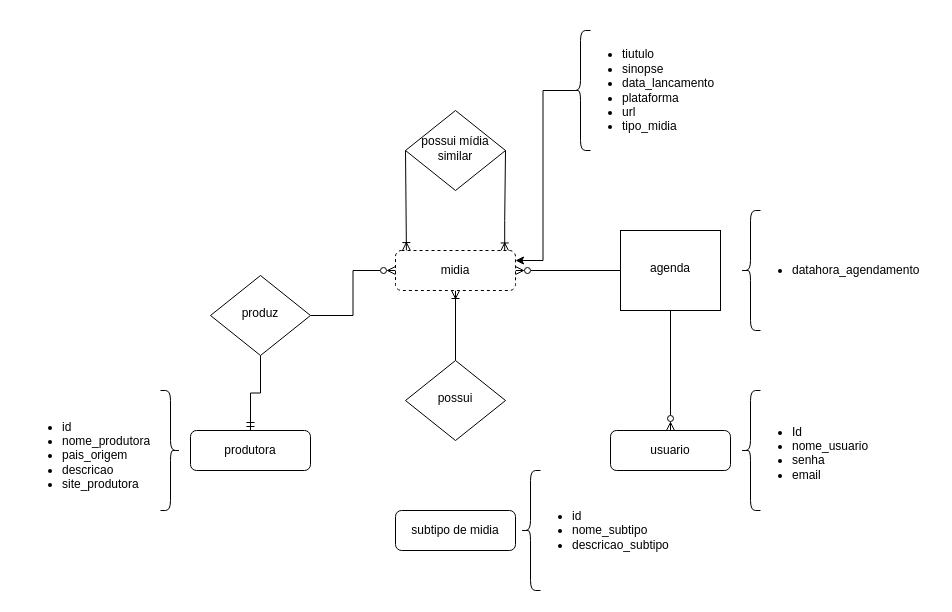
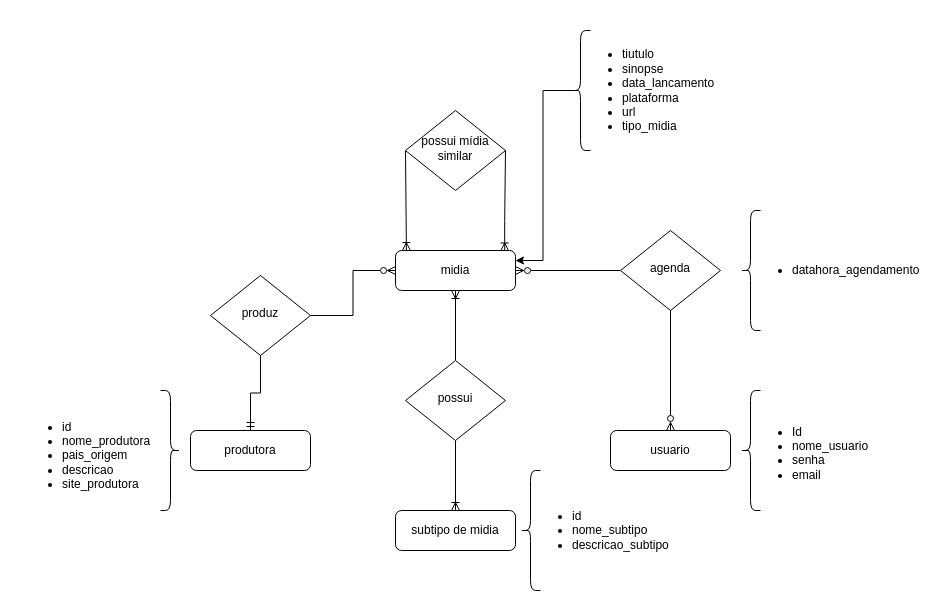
node "midia": style dashed -> solid
node "agenda": shape rectangle -> diamond
edge "possui" -> "subtipo de midia": added
